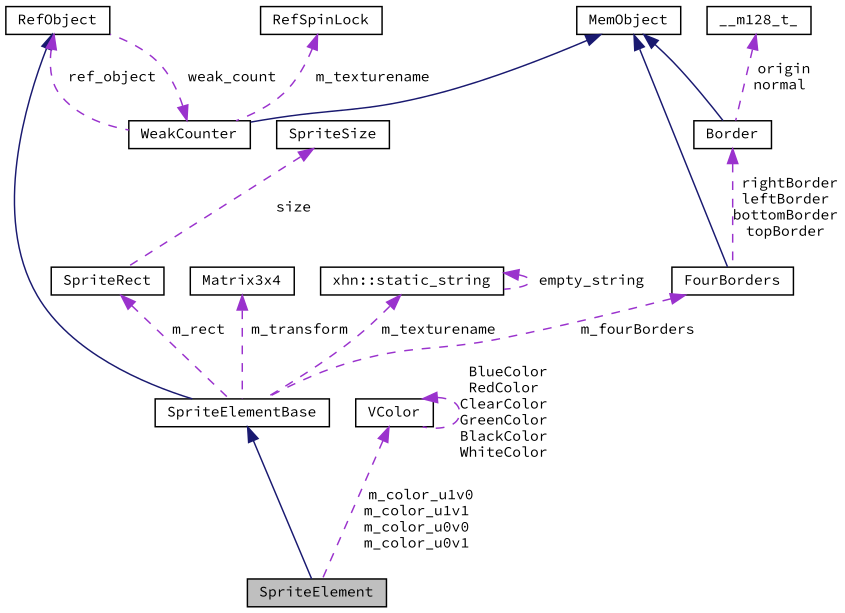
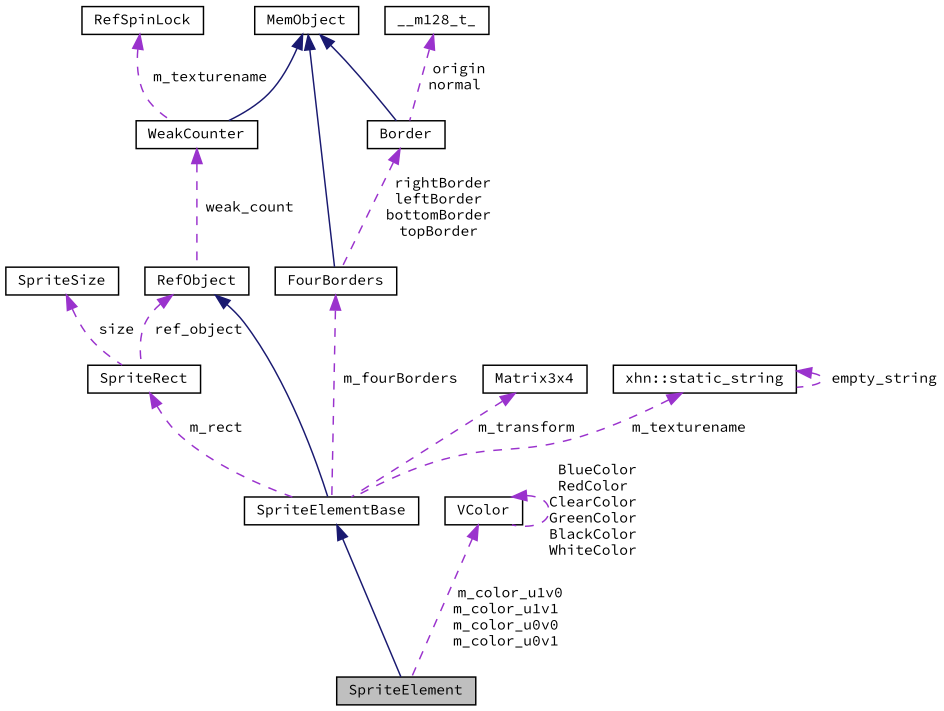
edge "WeakCounter" -> "RefObject": now "SpriteRect" -> "RefObject"
